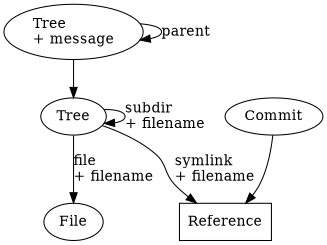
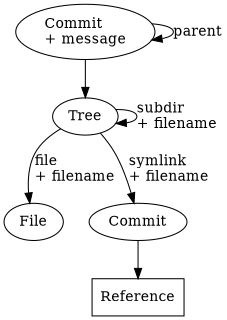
node "Tree + message": label "Tree + message" -> "Commit + message"
edge "Tree" -> "Reference": now "Tree" -> "Commit"
